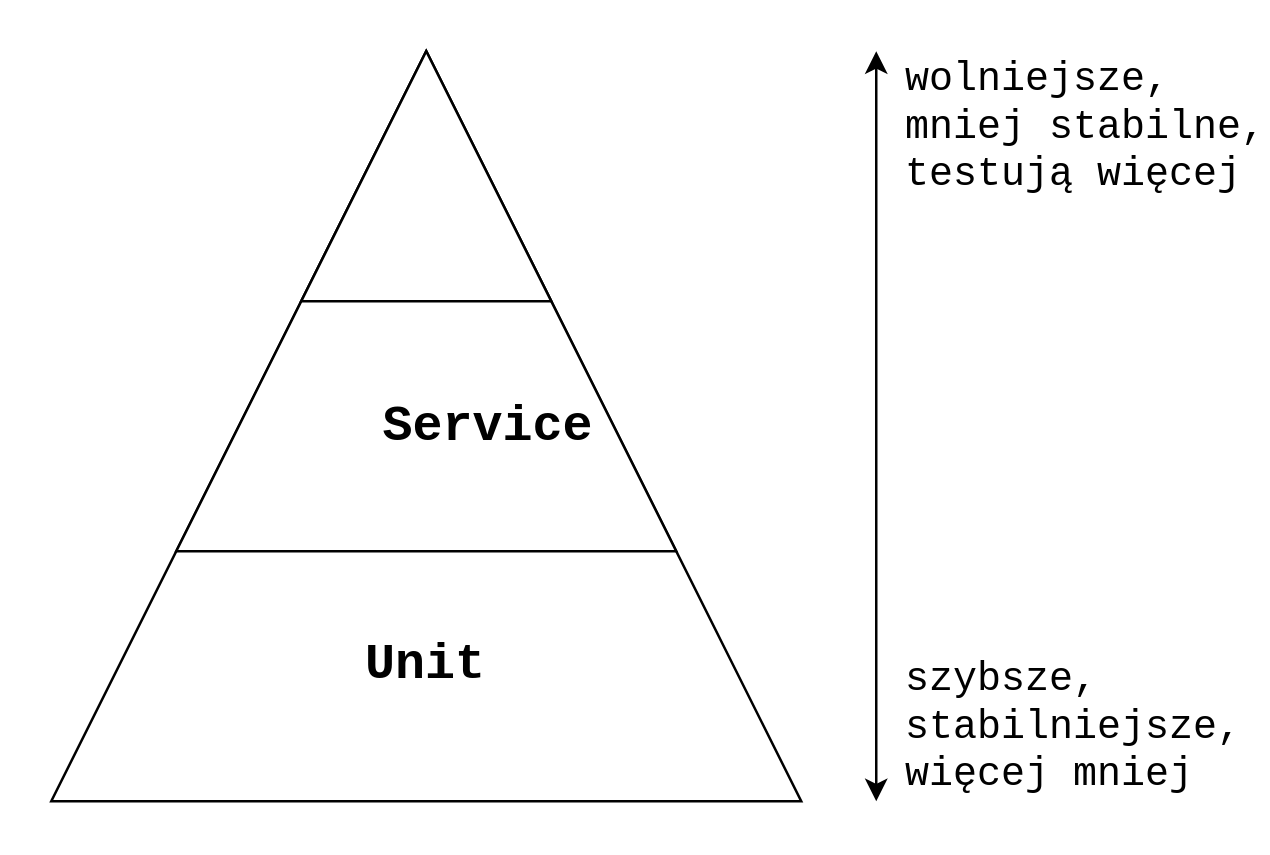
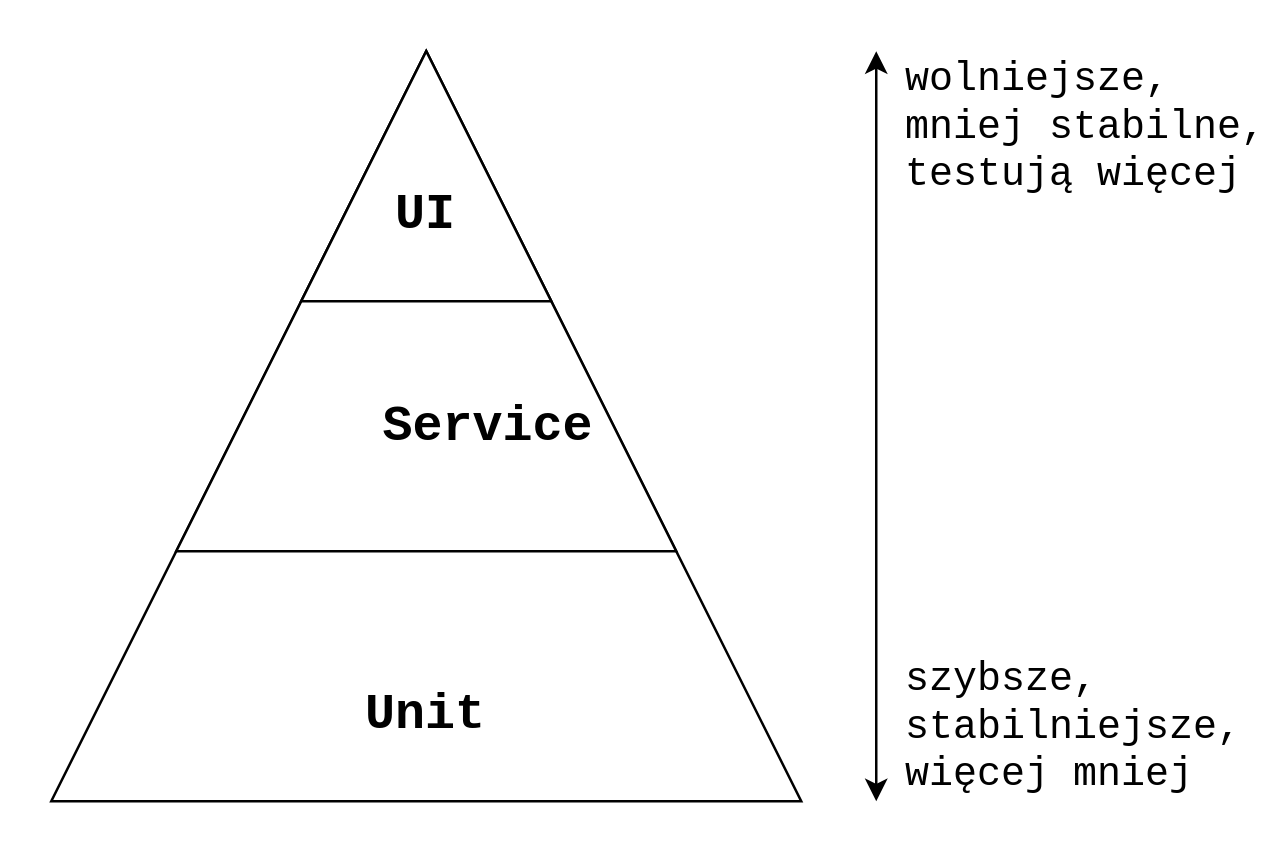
node "UI": added
node "Unit": moved (426, 664) -> (426, 714)
